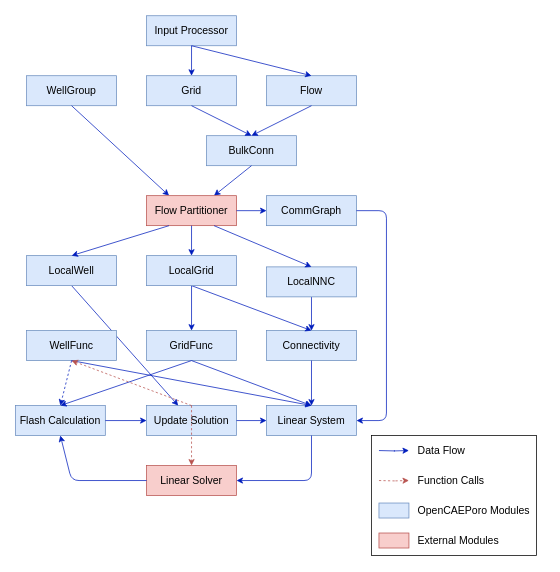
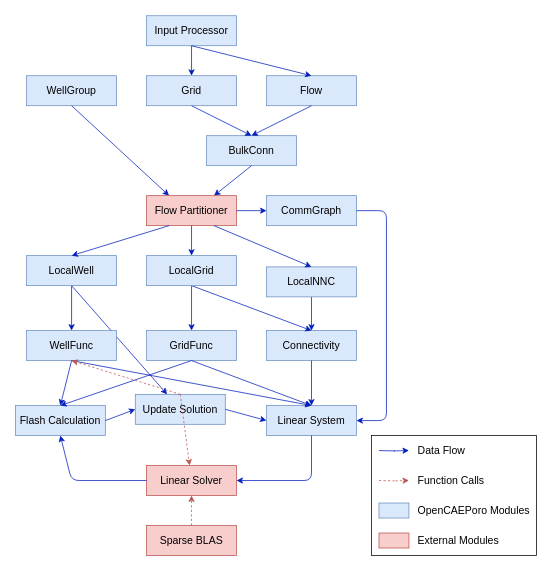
edge "LocalWell" -> "WellFunc": added
edge "WellFunc" -> "Flash Calculation": style dashed -> solid
node "Update Solution": moved (192, 420) -> (180, 409)
edge "Sparse BLAS" -> "Linear Solver": added
node "Sparse BLAS": added
